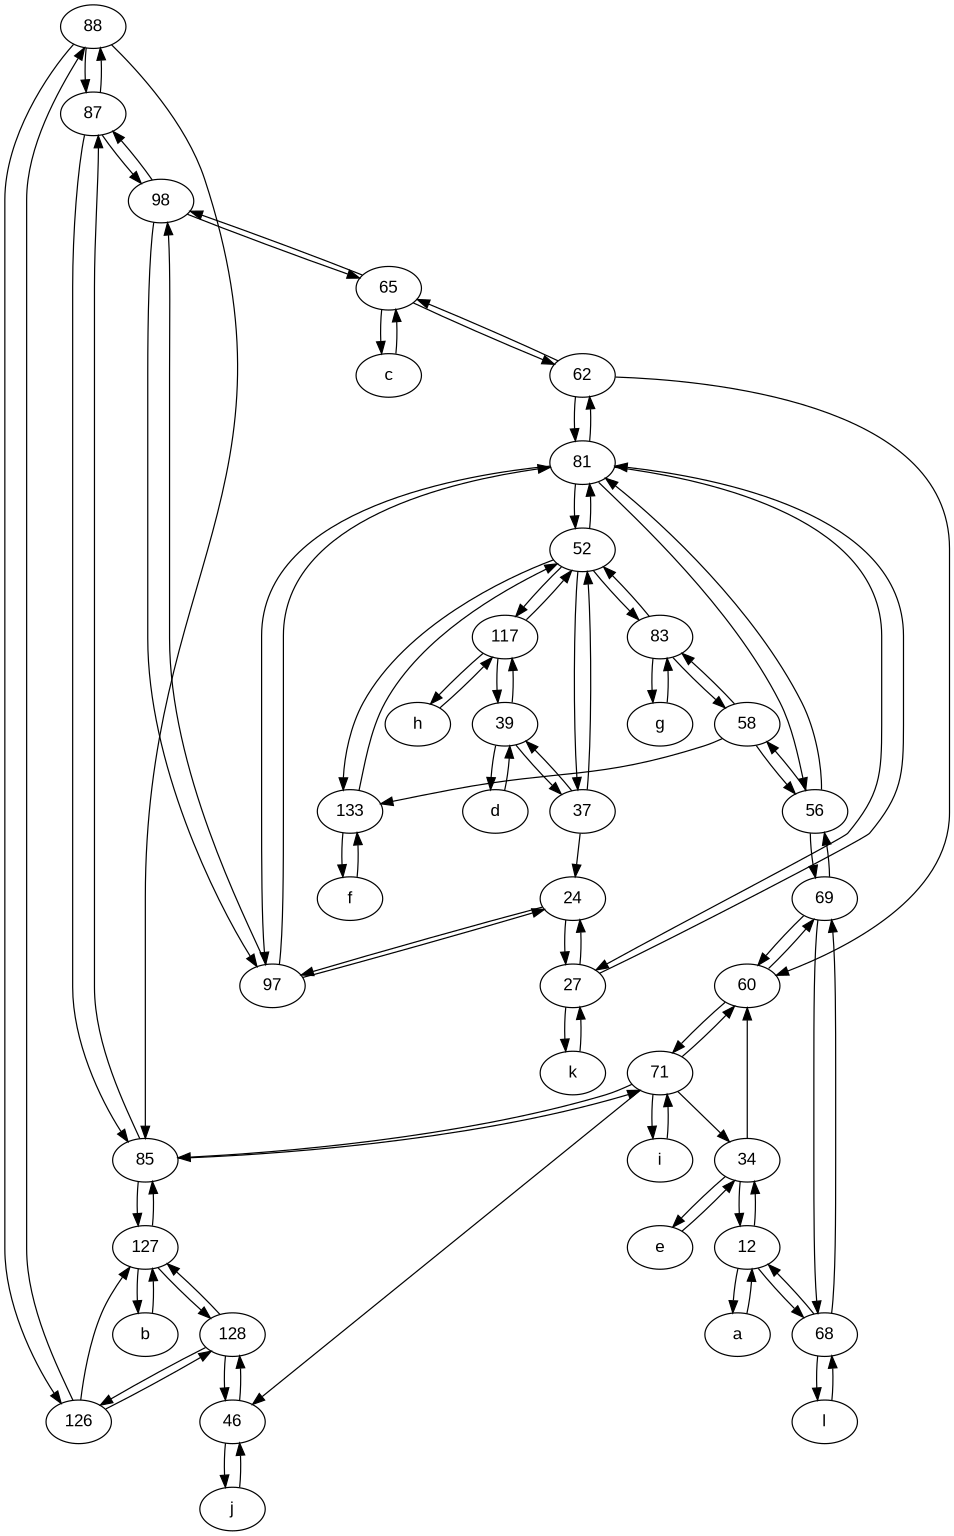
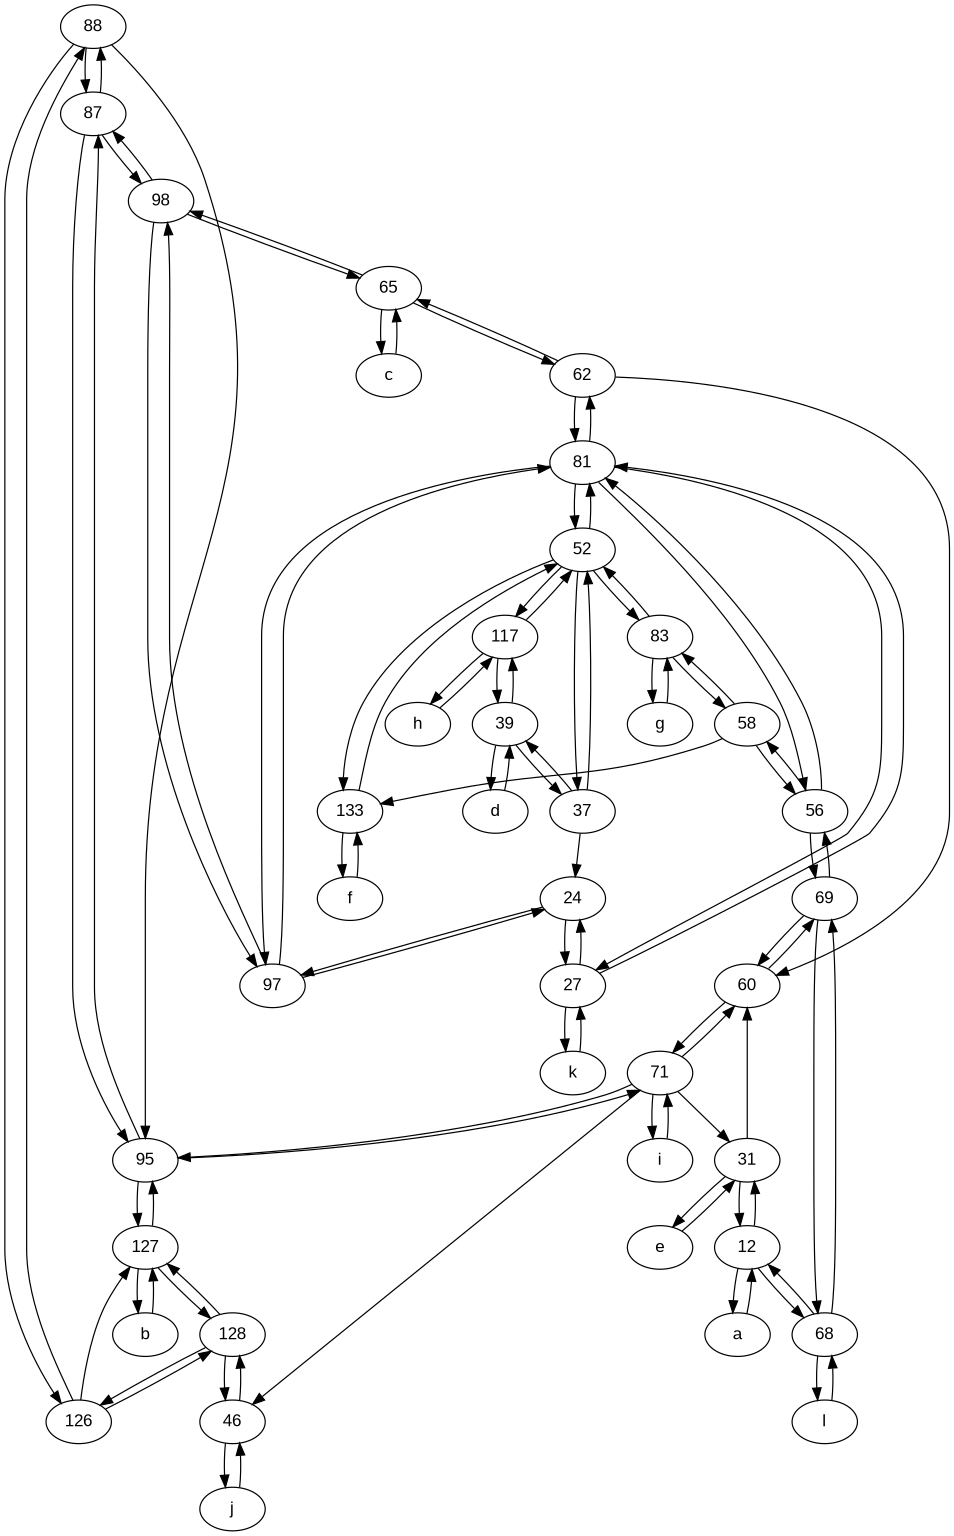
node "85": label "85" -> "95"
node "34": label "34" -> "31"
